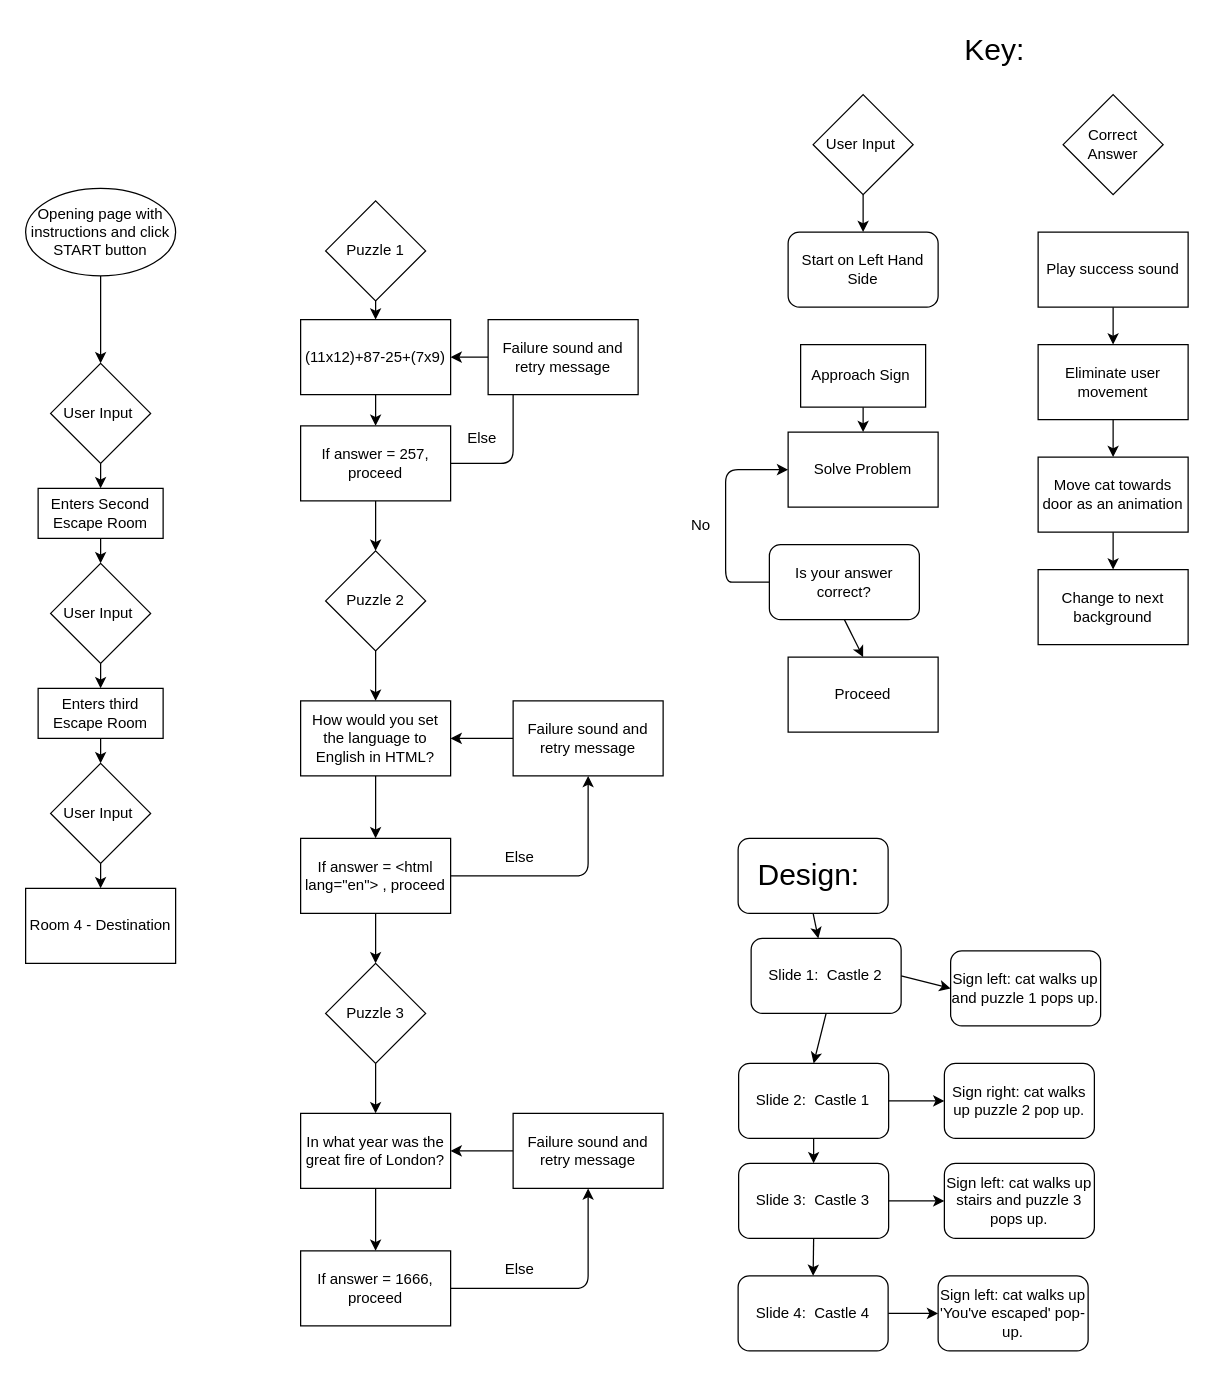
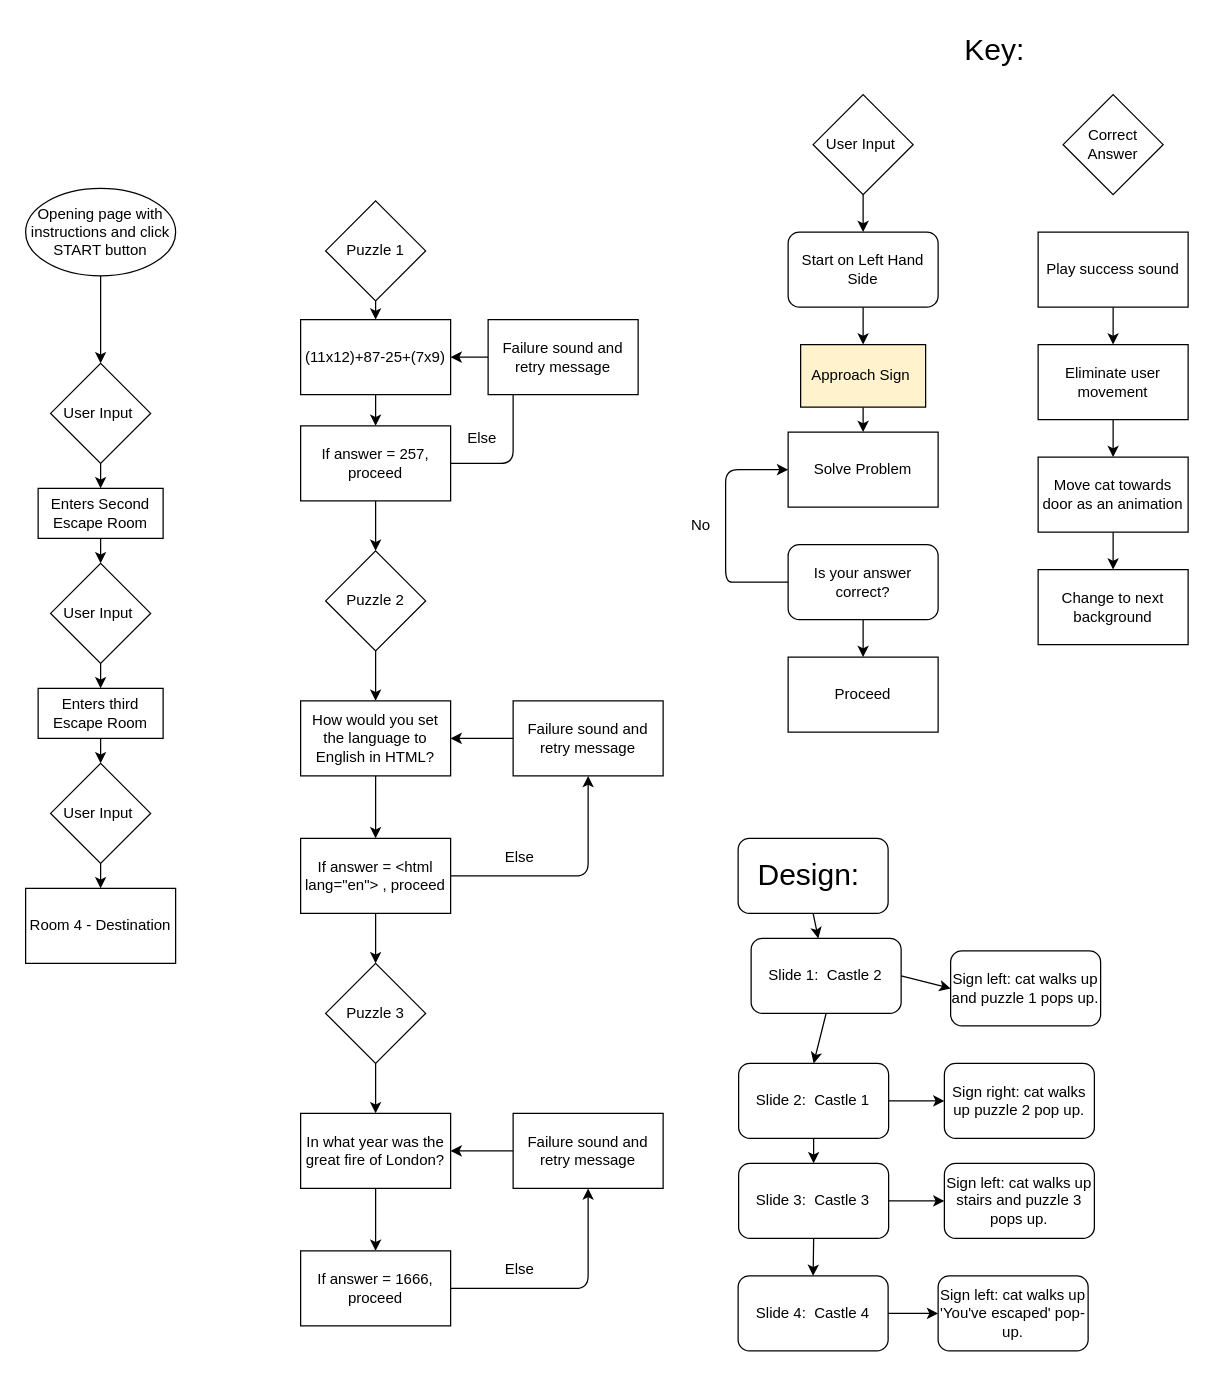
edge "Start on Left Hand Side" -> "Approach Sign": added
node "Approach Sign": fillcolor #ffffff -> #fff2cc
node "Is your answer correct?": moved (844, 582) -> (863, 582)
